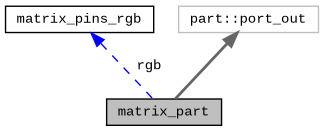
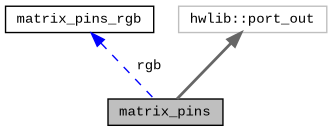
node "part::port_out": label "part::port_out" -> "hwlib::port_out"
node "matrix_part": label "matrix_part" -> "matrix_pins"
